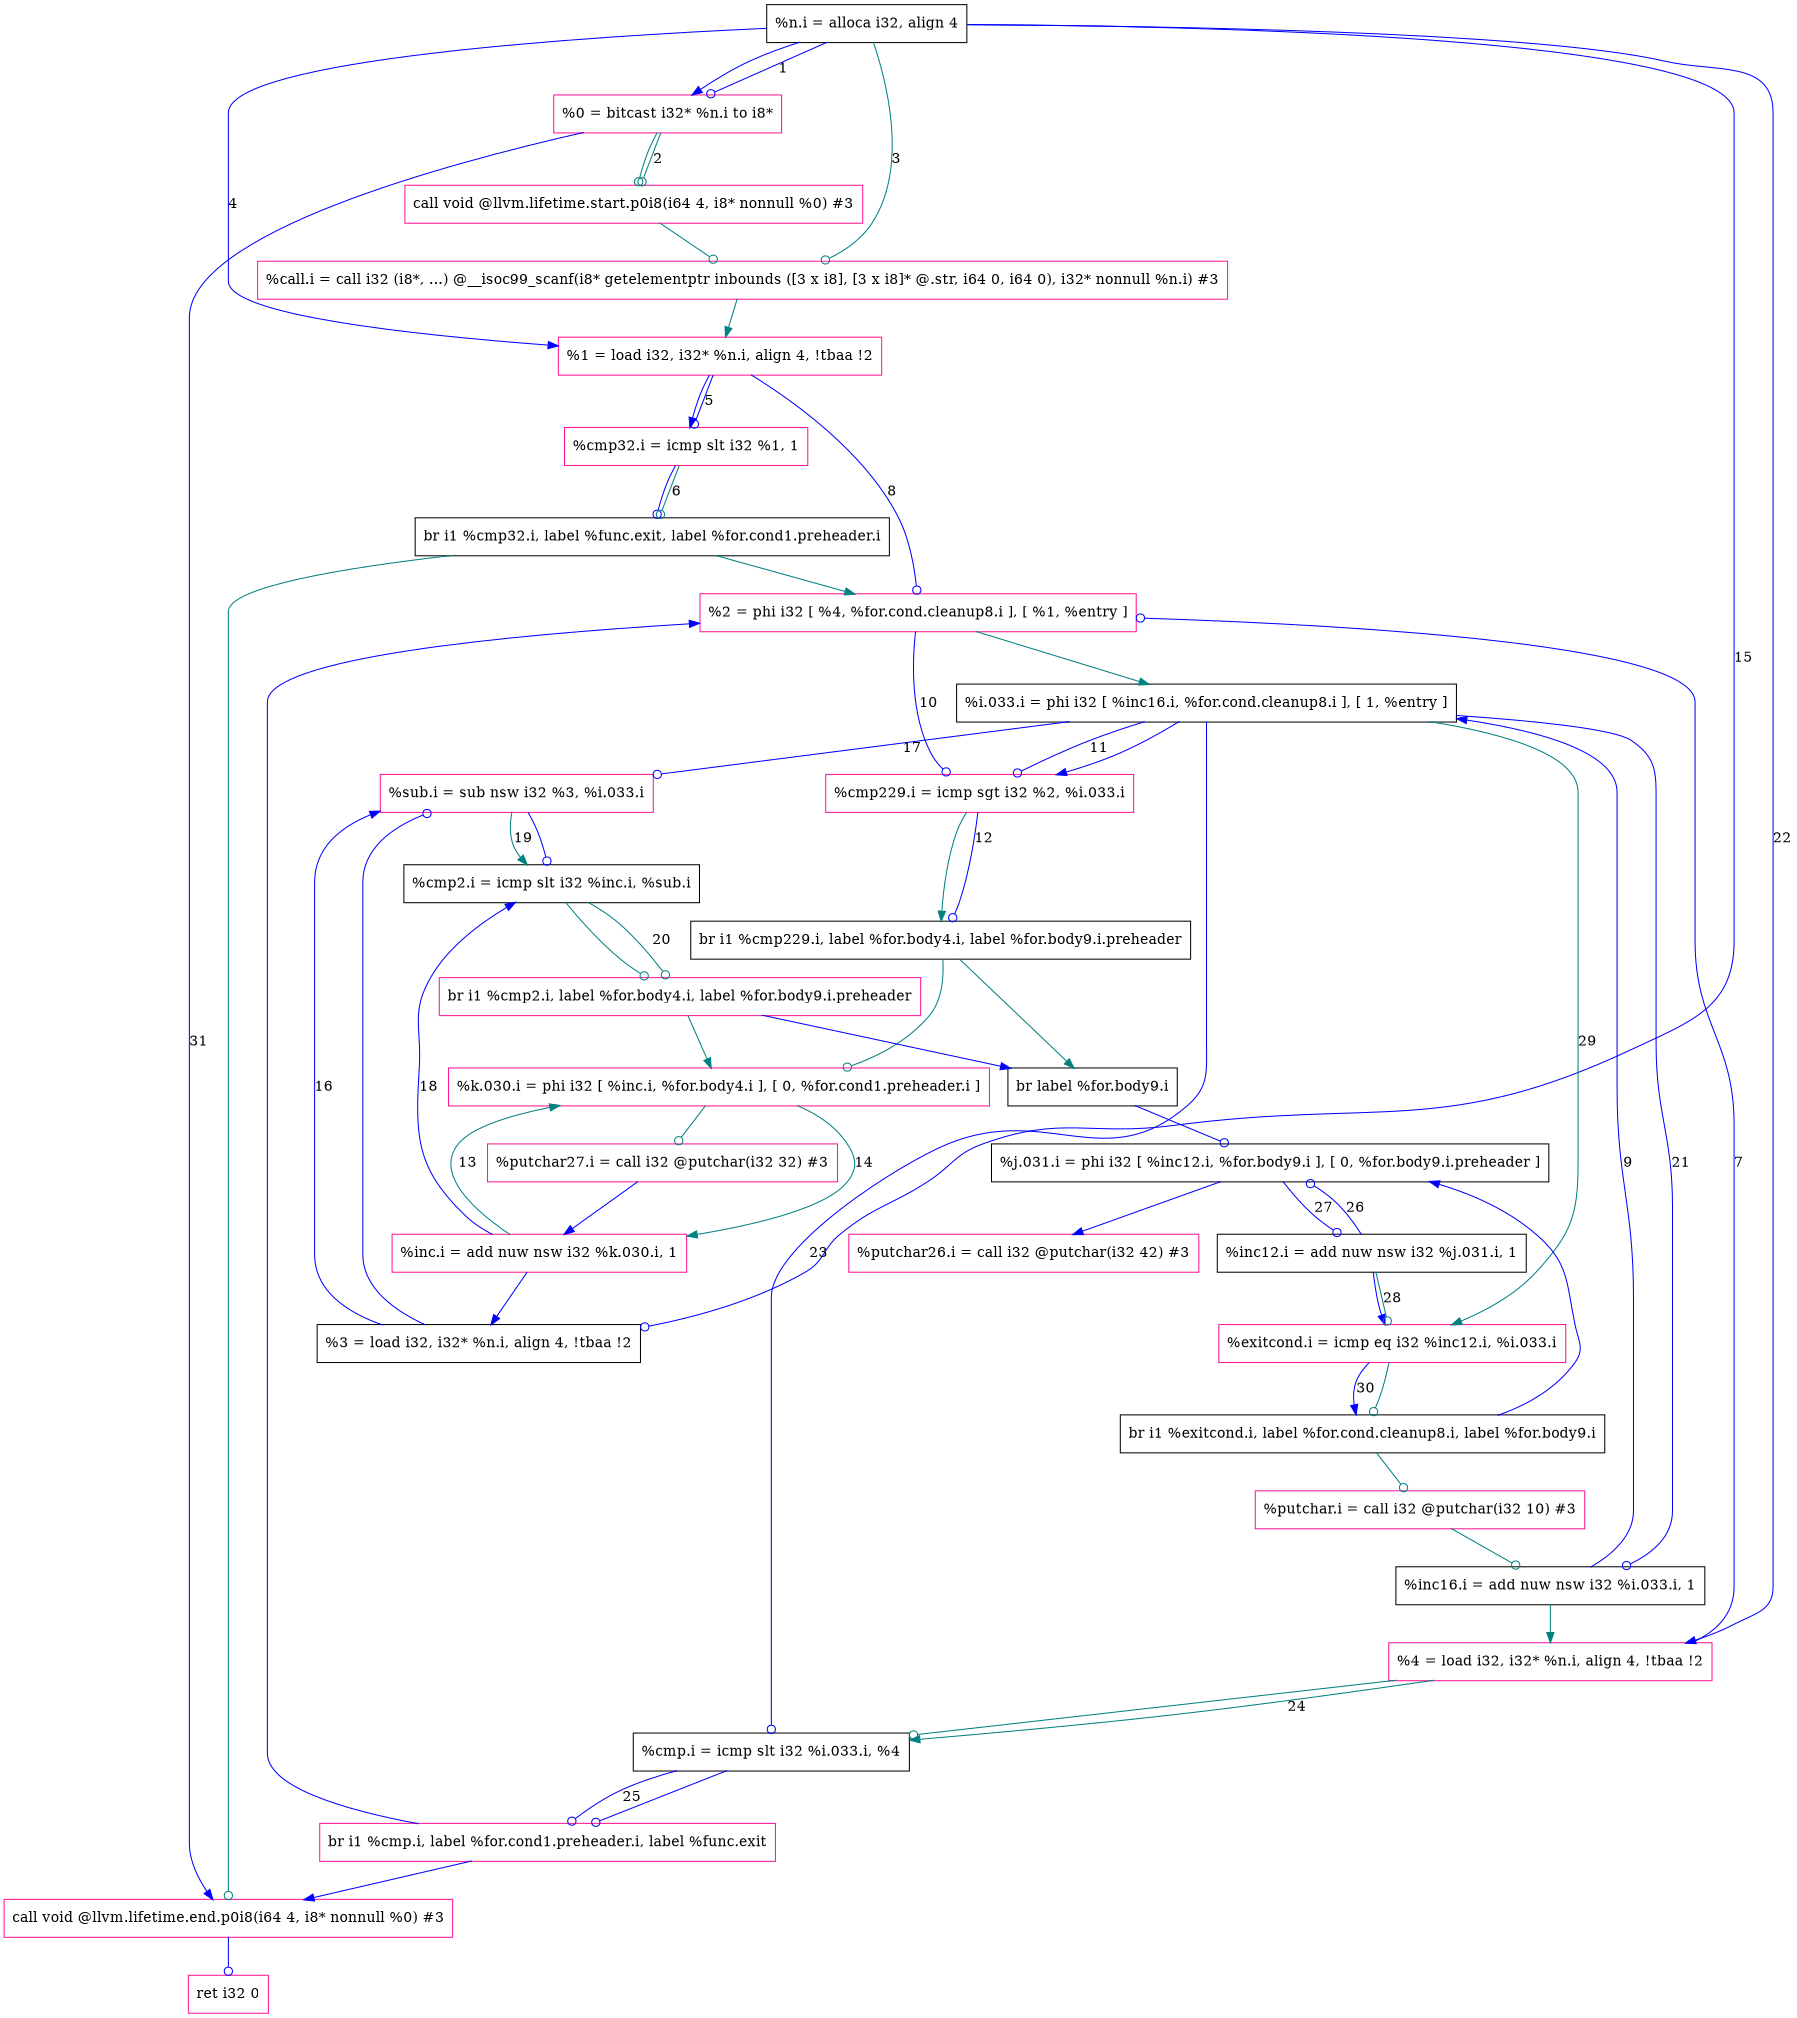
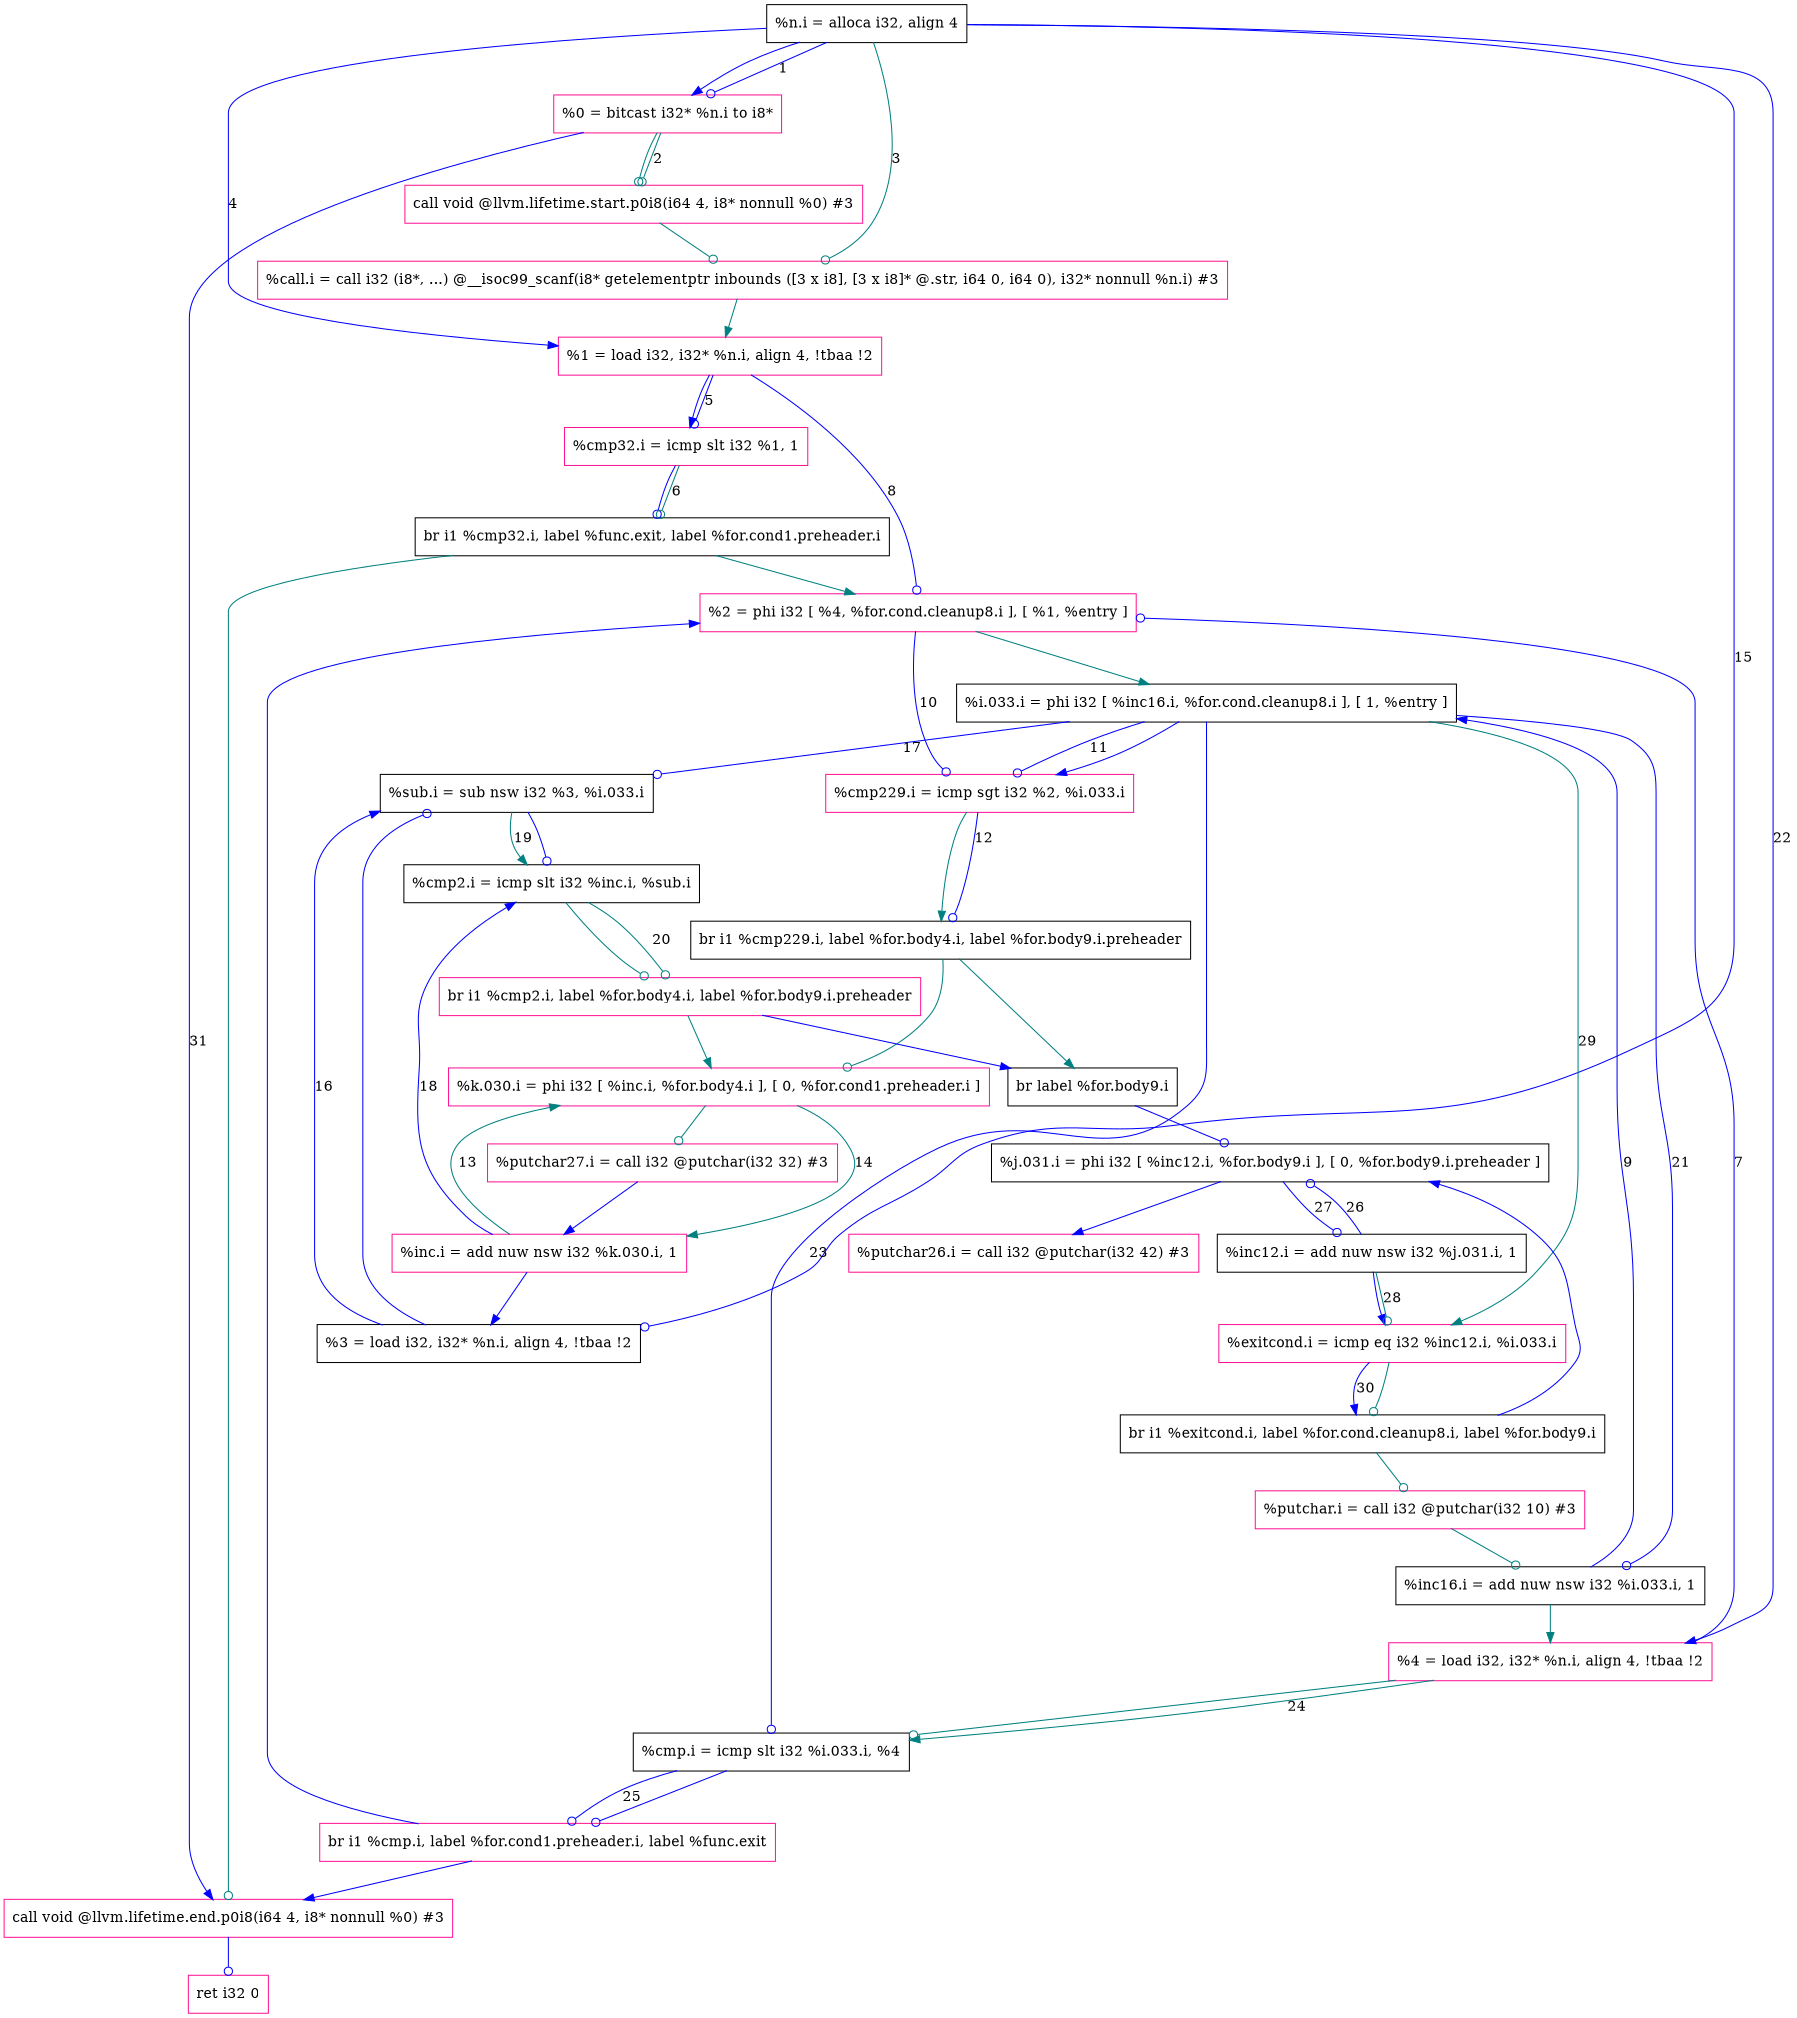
node "%sub.i = sub nsw i32 %3, %i.033.i": color deeppink -> black
